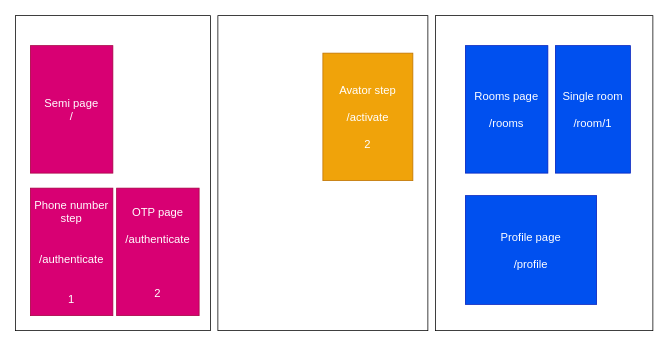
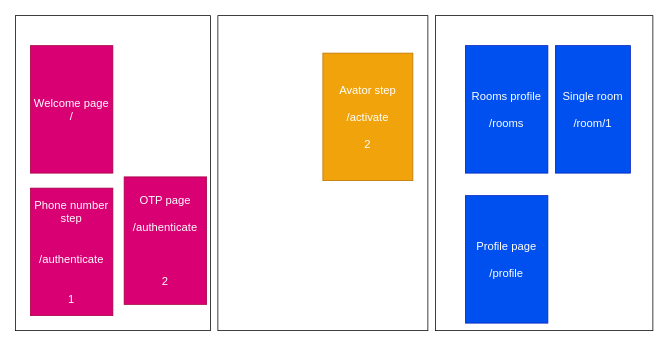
node "Semi page /": label "Semi page /" -> "Welcome page /"
node "Rooms page /rooms": label "Rooms page /rooms" -> "Rooms profile /rooms"
node "Profile page /profile": size 131x109 -> 83x128
node "OTP page /authenticate 2": moved (158, 252) -> (165, 240)
